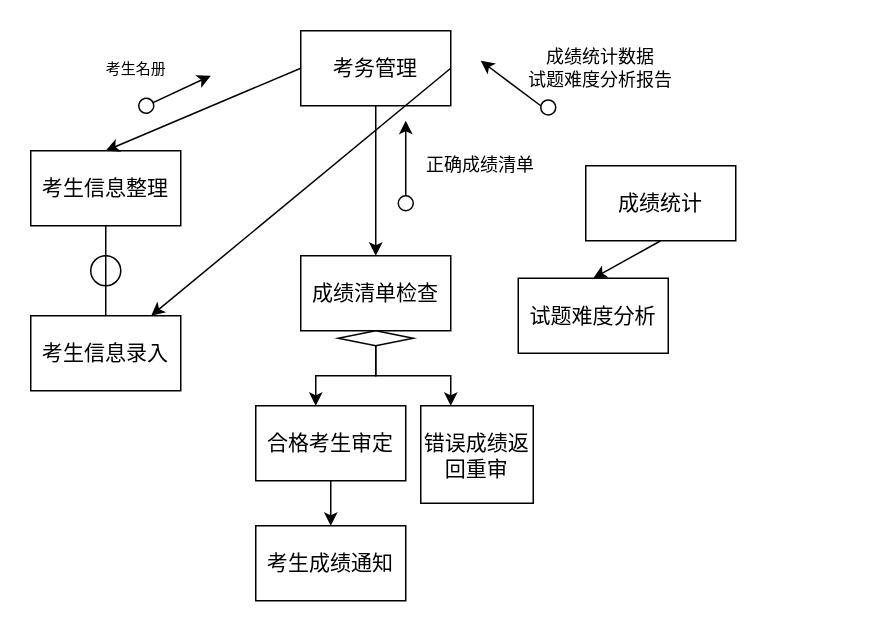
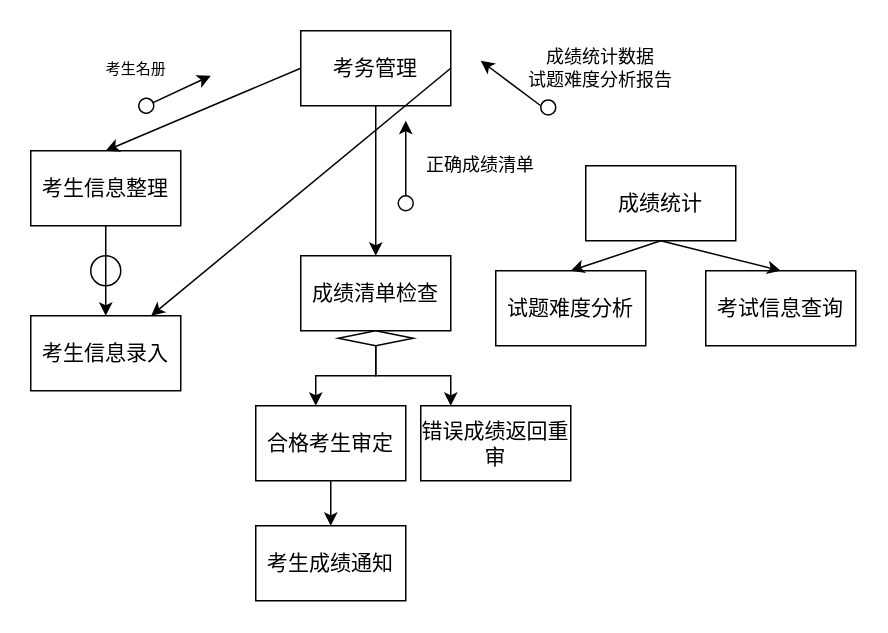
edge "成绩统计" -> "考试信息查询": added
edge "考生信息整理" -- "考生信息录入": arrowhead none -> classic
node "考试信息查询": added
node "试题难度分析": moved (593, 316) -> (571, 308)
node "错误成绩返回重审": size 113x98 -> 150x75
